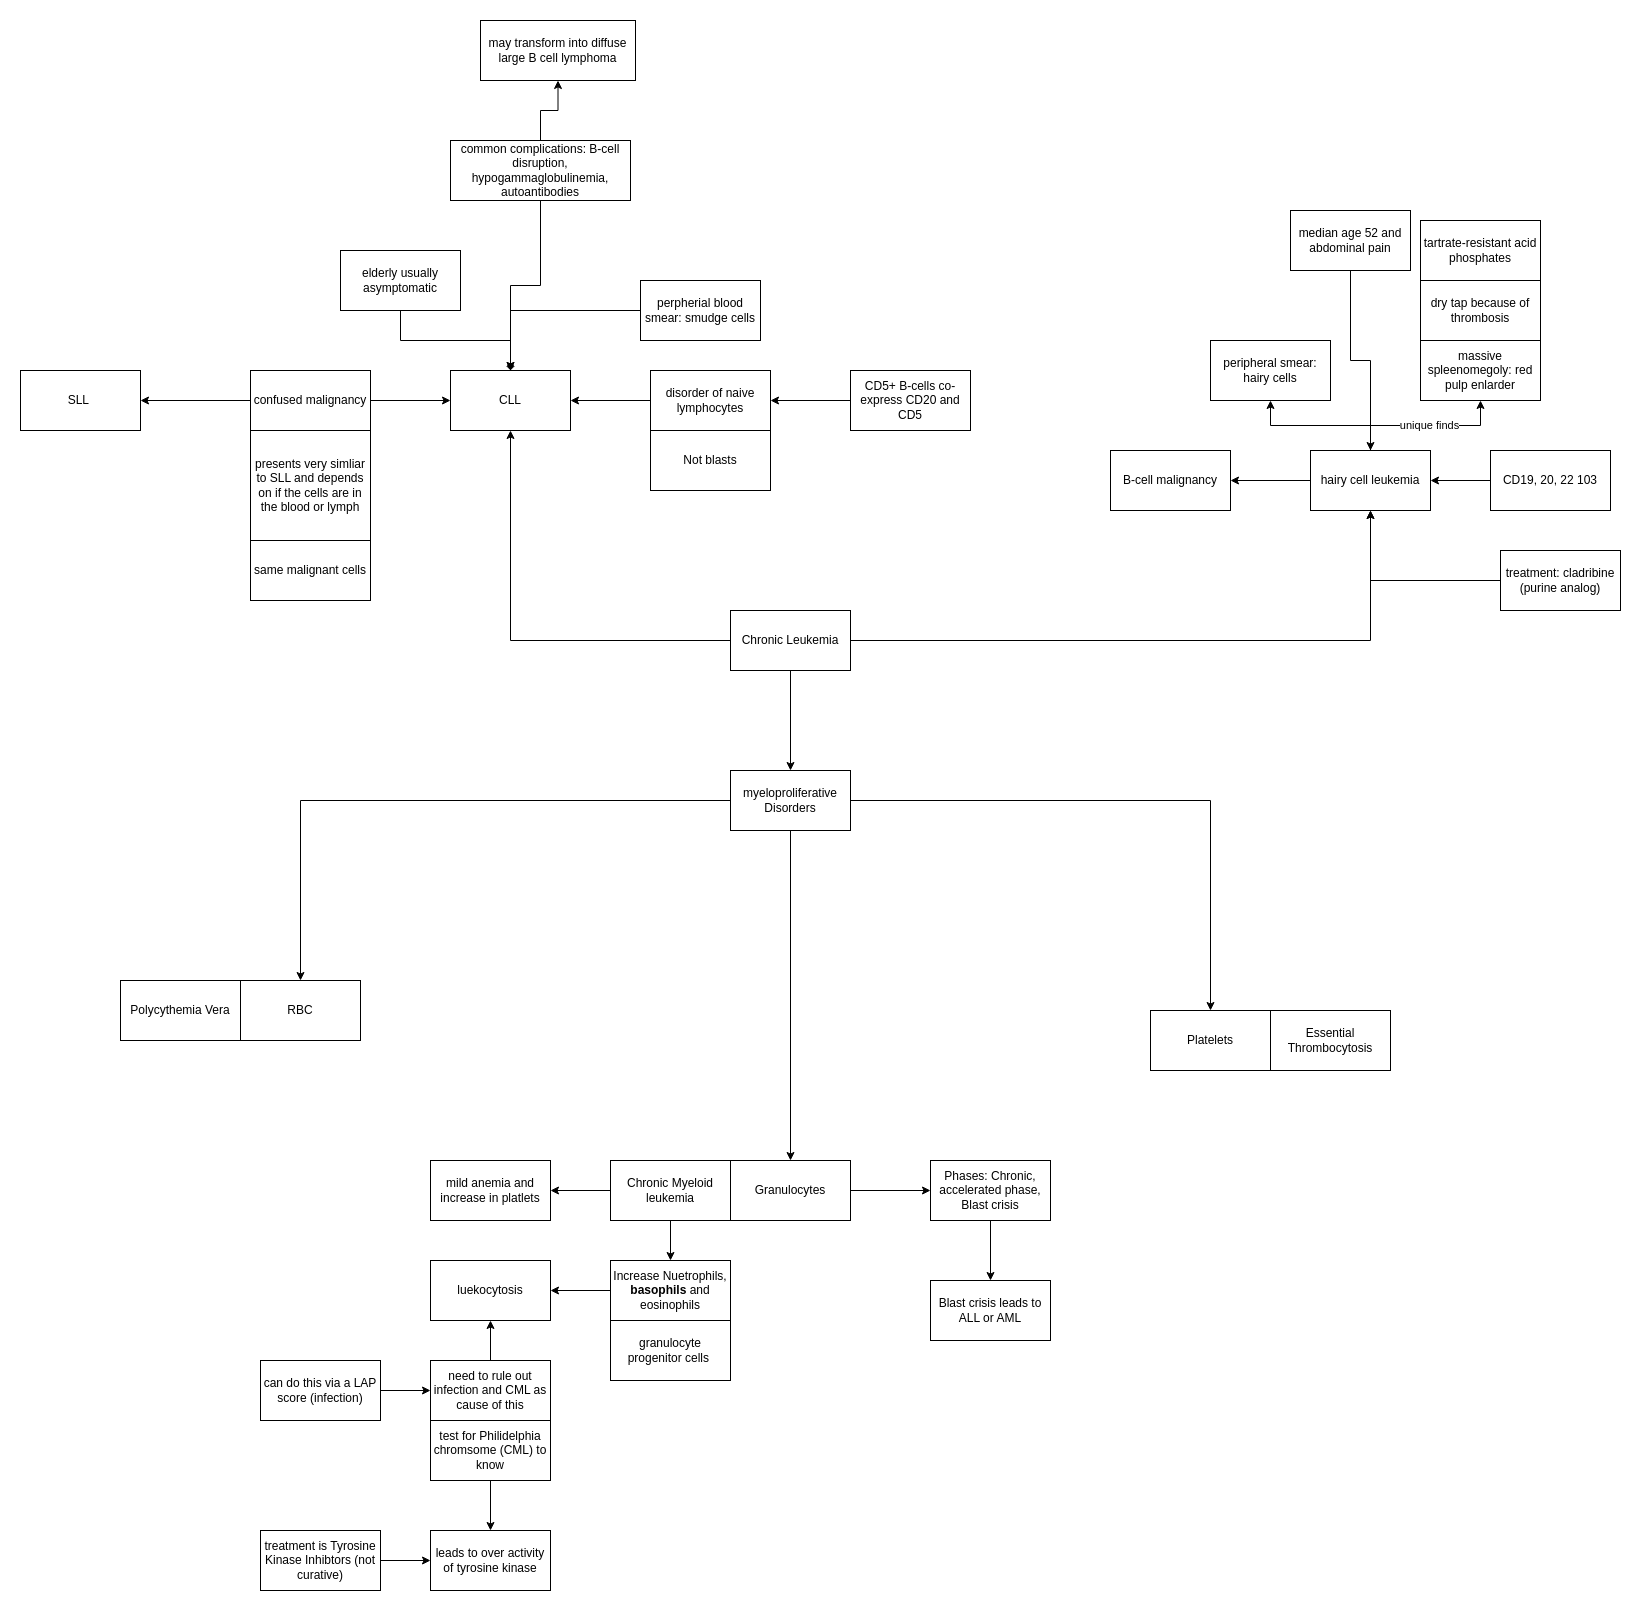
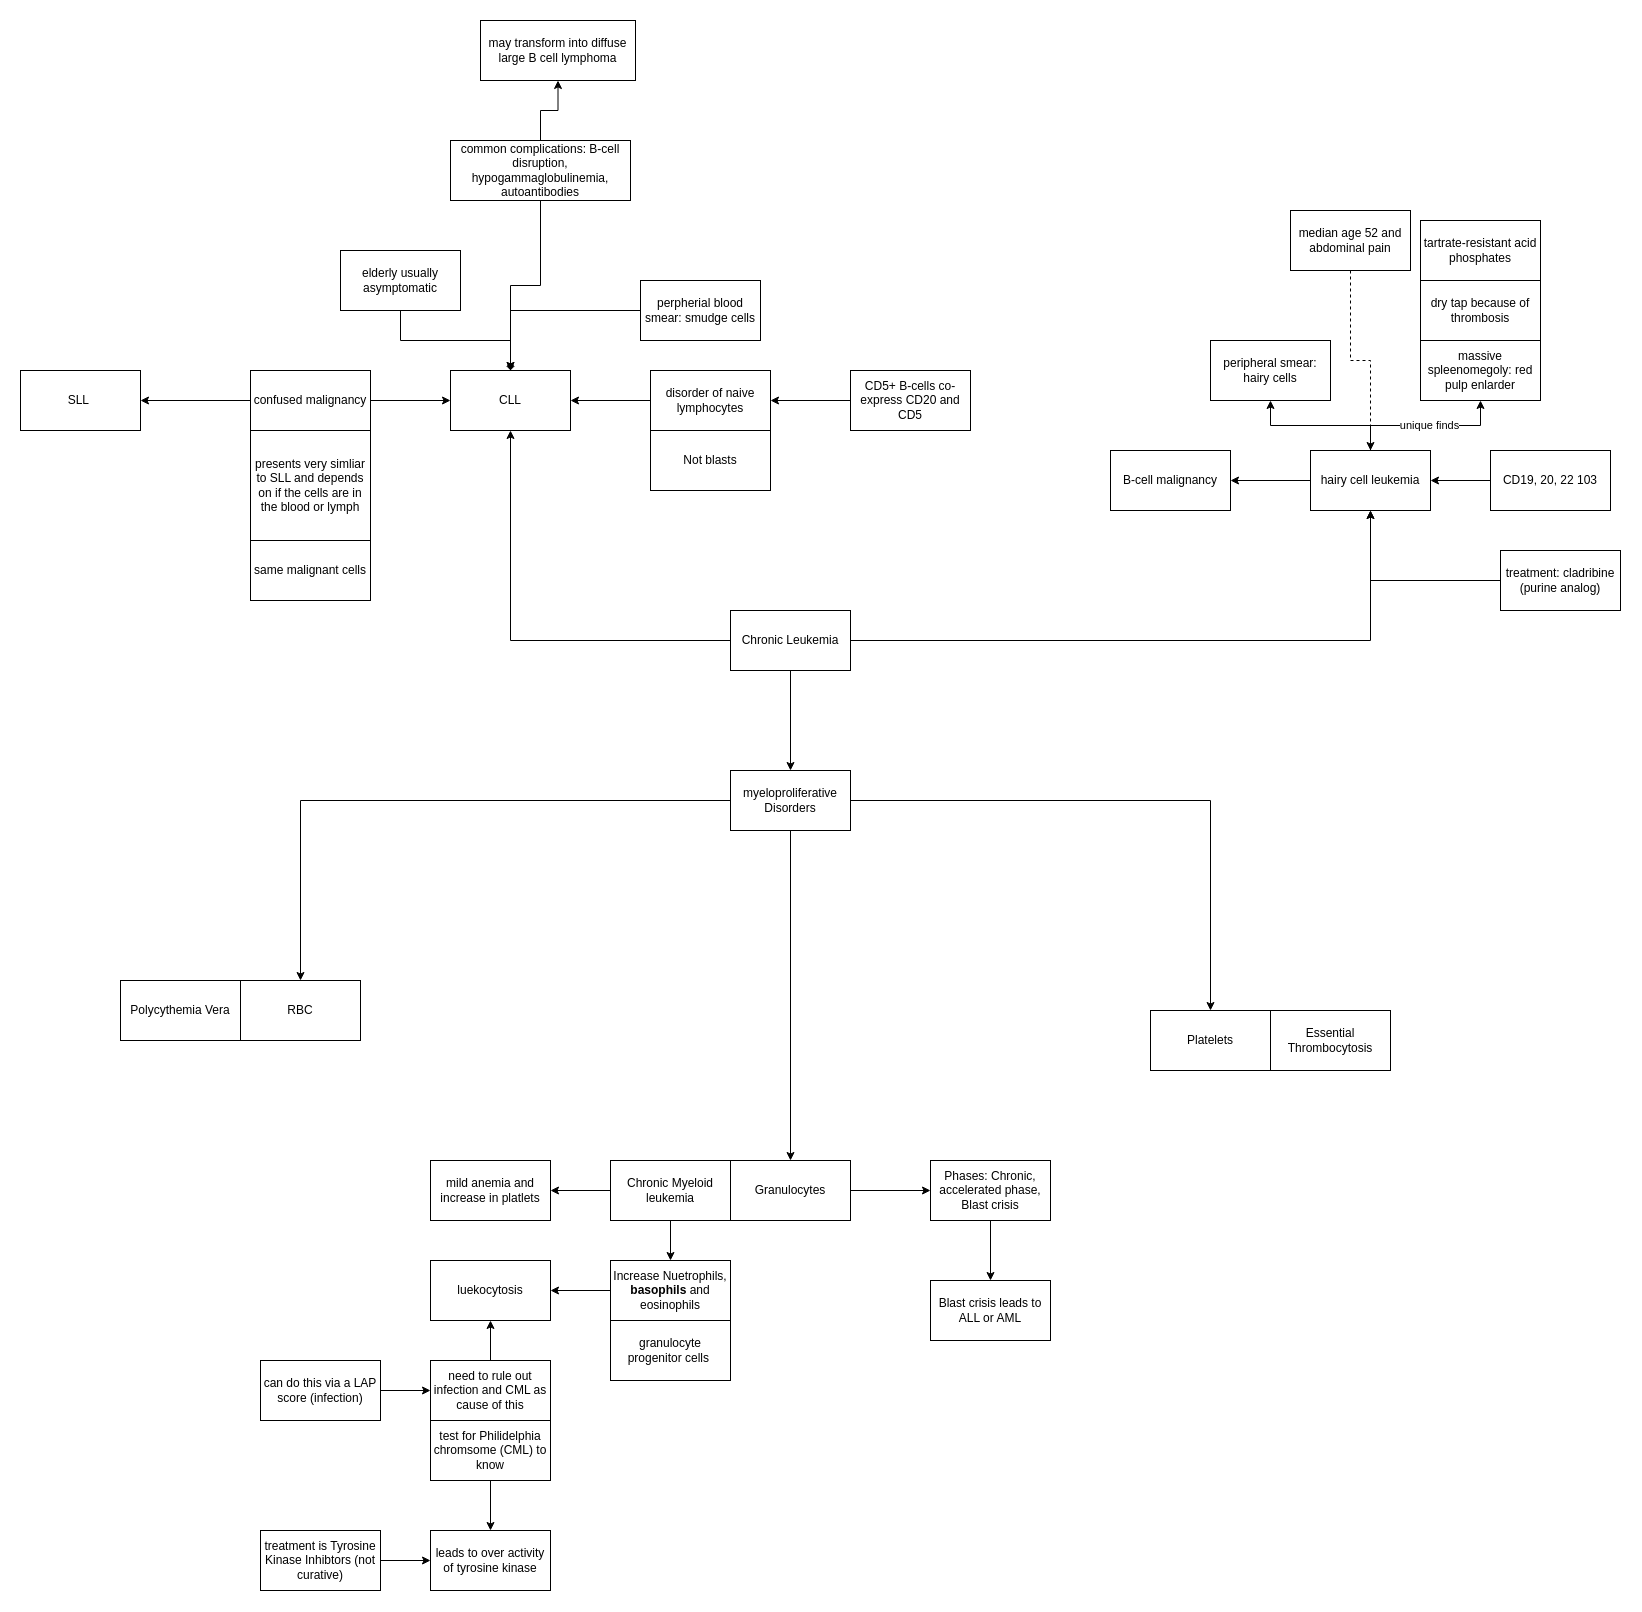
edge "median age 52 and abdominal pain" -> "hairy cell leukemia": style solid -> dashed
